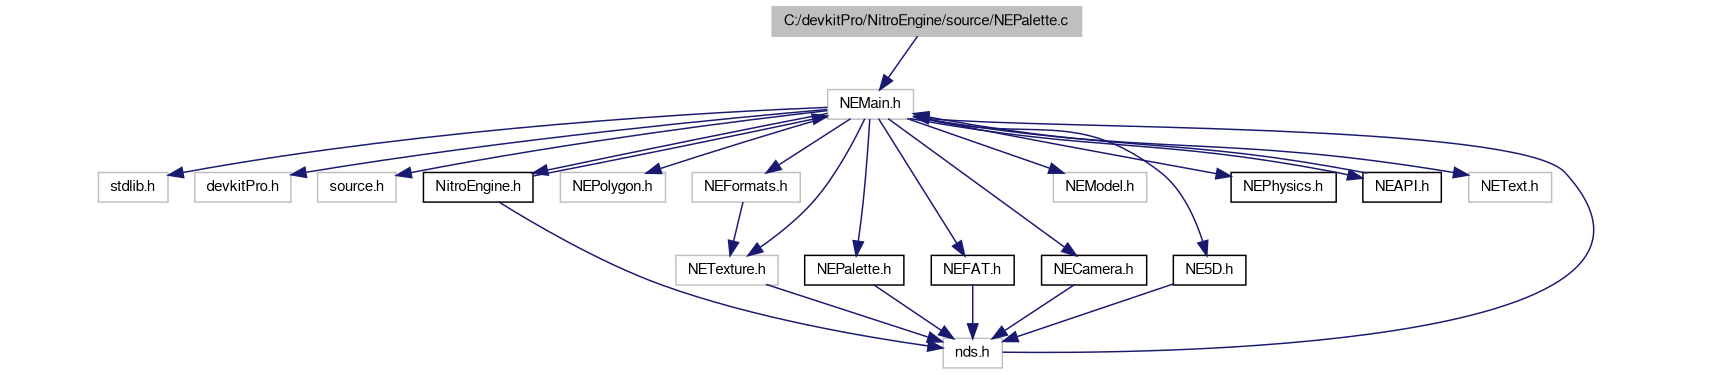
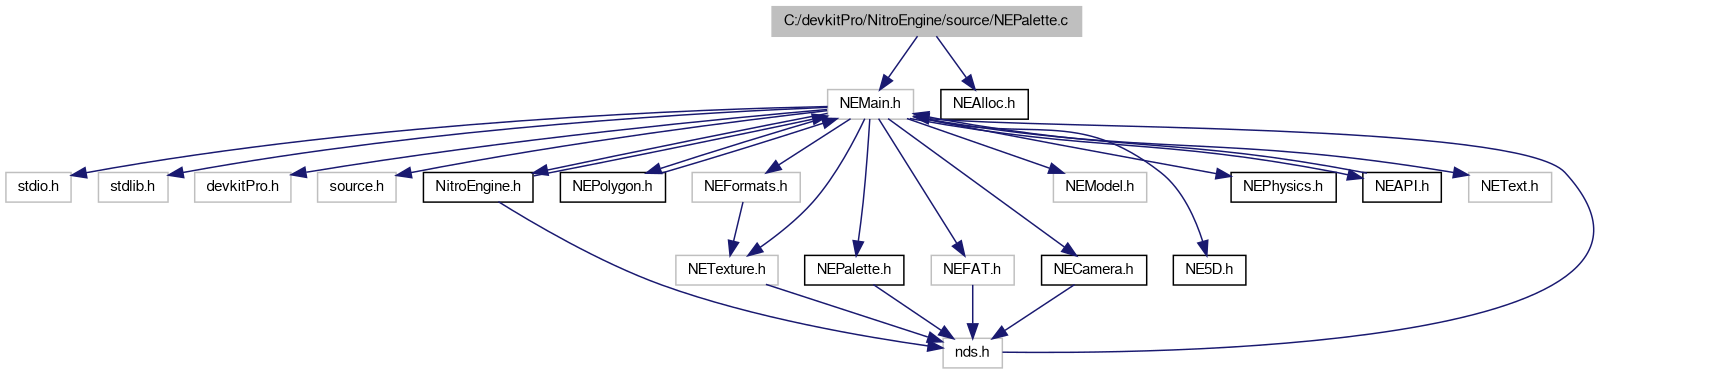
node "NEAlloc.h": added
edge "NEPolygon.h" -> "NEMain.h": added
node "stdio.h": added
node "NEPolygon.h": color grey75 -> black
node "NEFAT.h": color black -> grey75
edge "NE5D.h" -> "nds.h": removed
